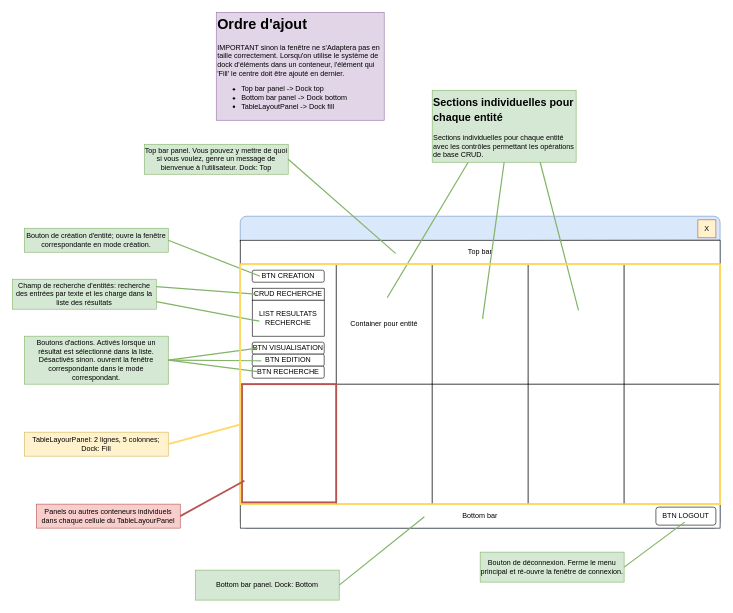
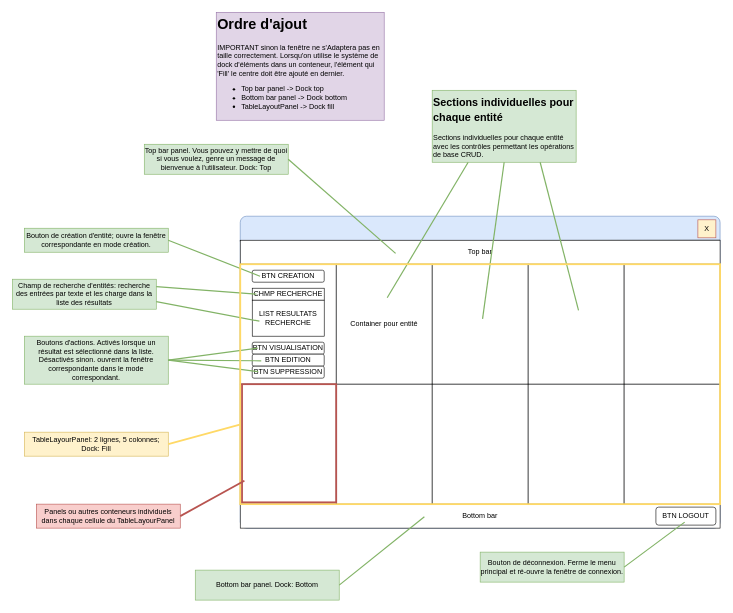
node "CRUD RECHERCHE": label "CRUD RECHERCHE" -> "CHMP RECHERCHE"
node "BTN RECHERCHE": label "BTN RECHERCHE" -> "BTN SUPPRESSION"
